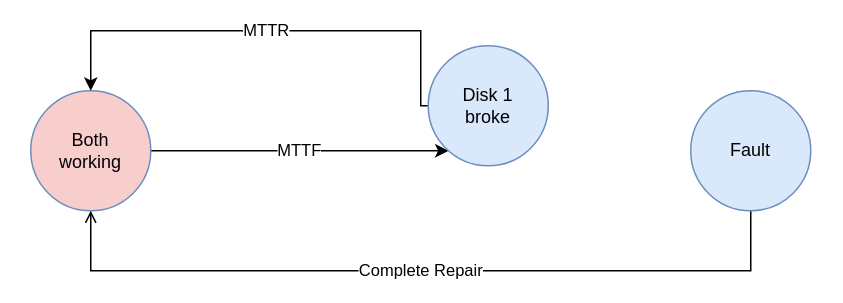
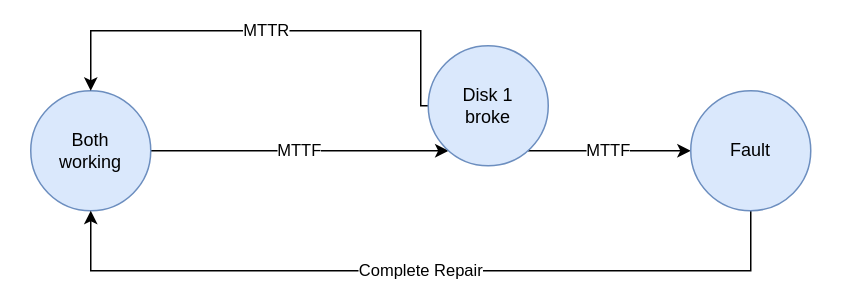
node "Both working": fillcolor #f8cecc -> #dae8fc
edge "Disk 1 broke" -> "Fault": added, label "MTTF"
edge "Fault" -> "Both working": arrowhead open -> classic
